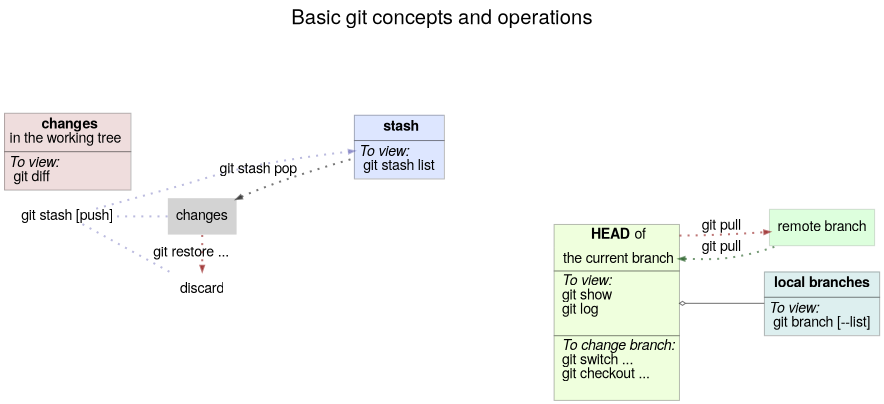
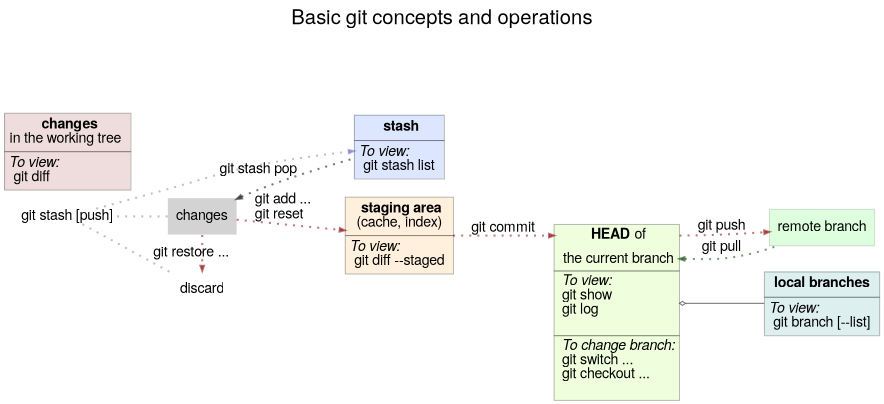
edge "HEAD" -> "remote branch": label "git pull" -> "git push"
node "staging area": added
